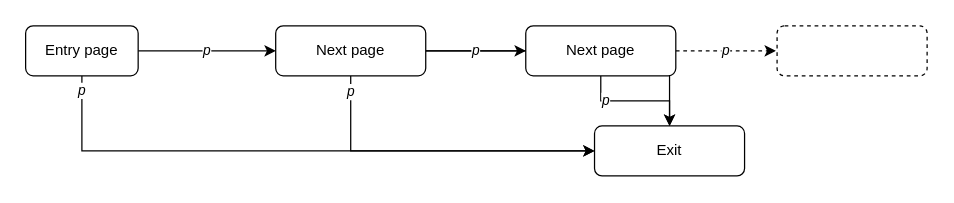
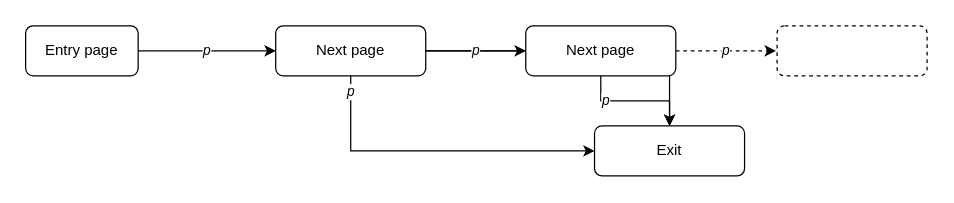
edge "Entry page" -> "Exit": removed, label "p"
